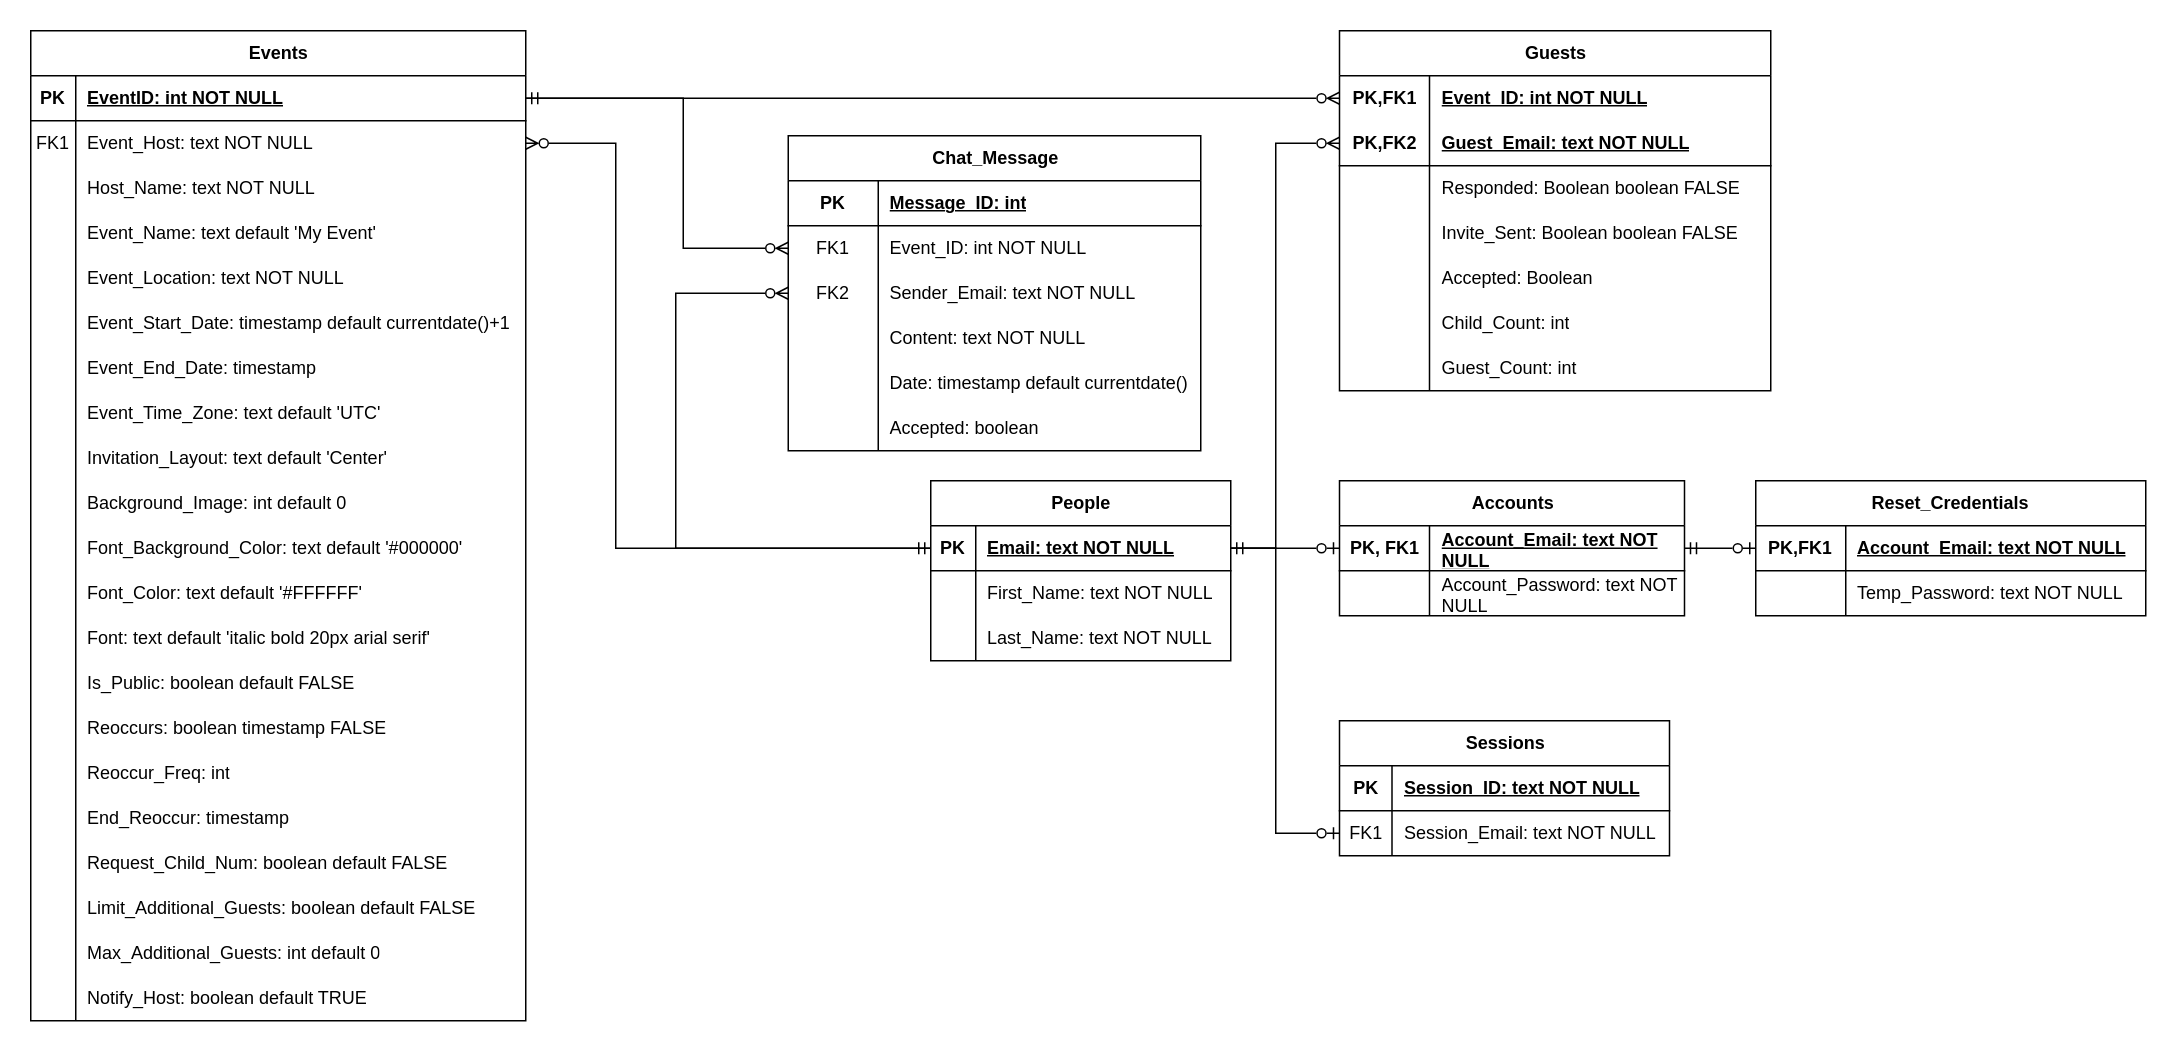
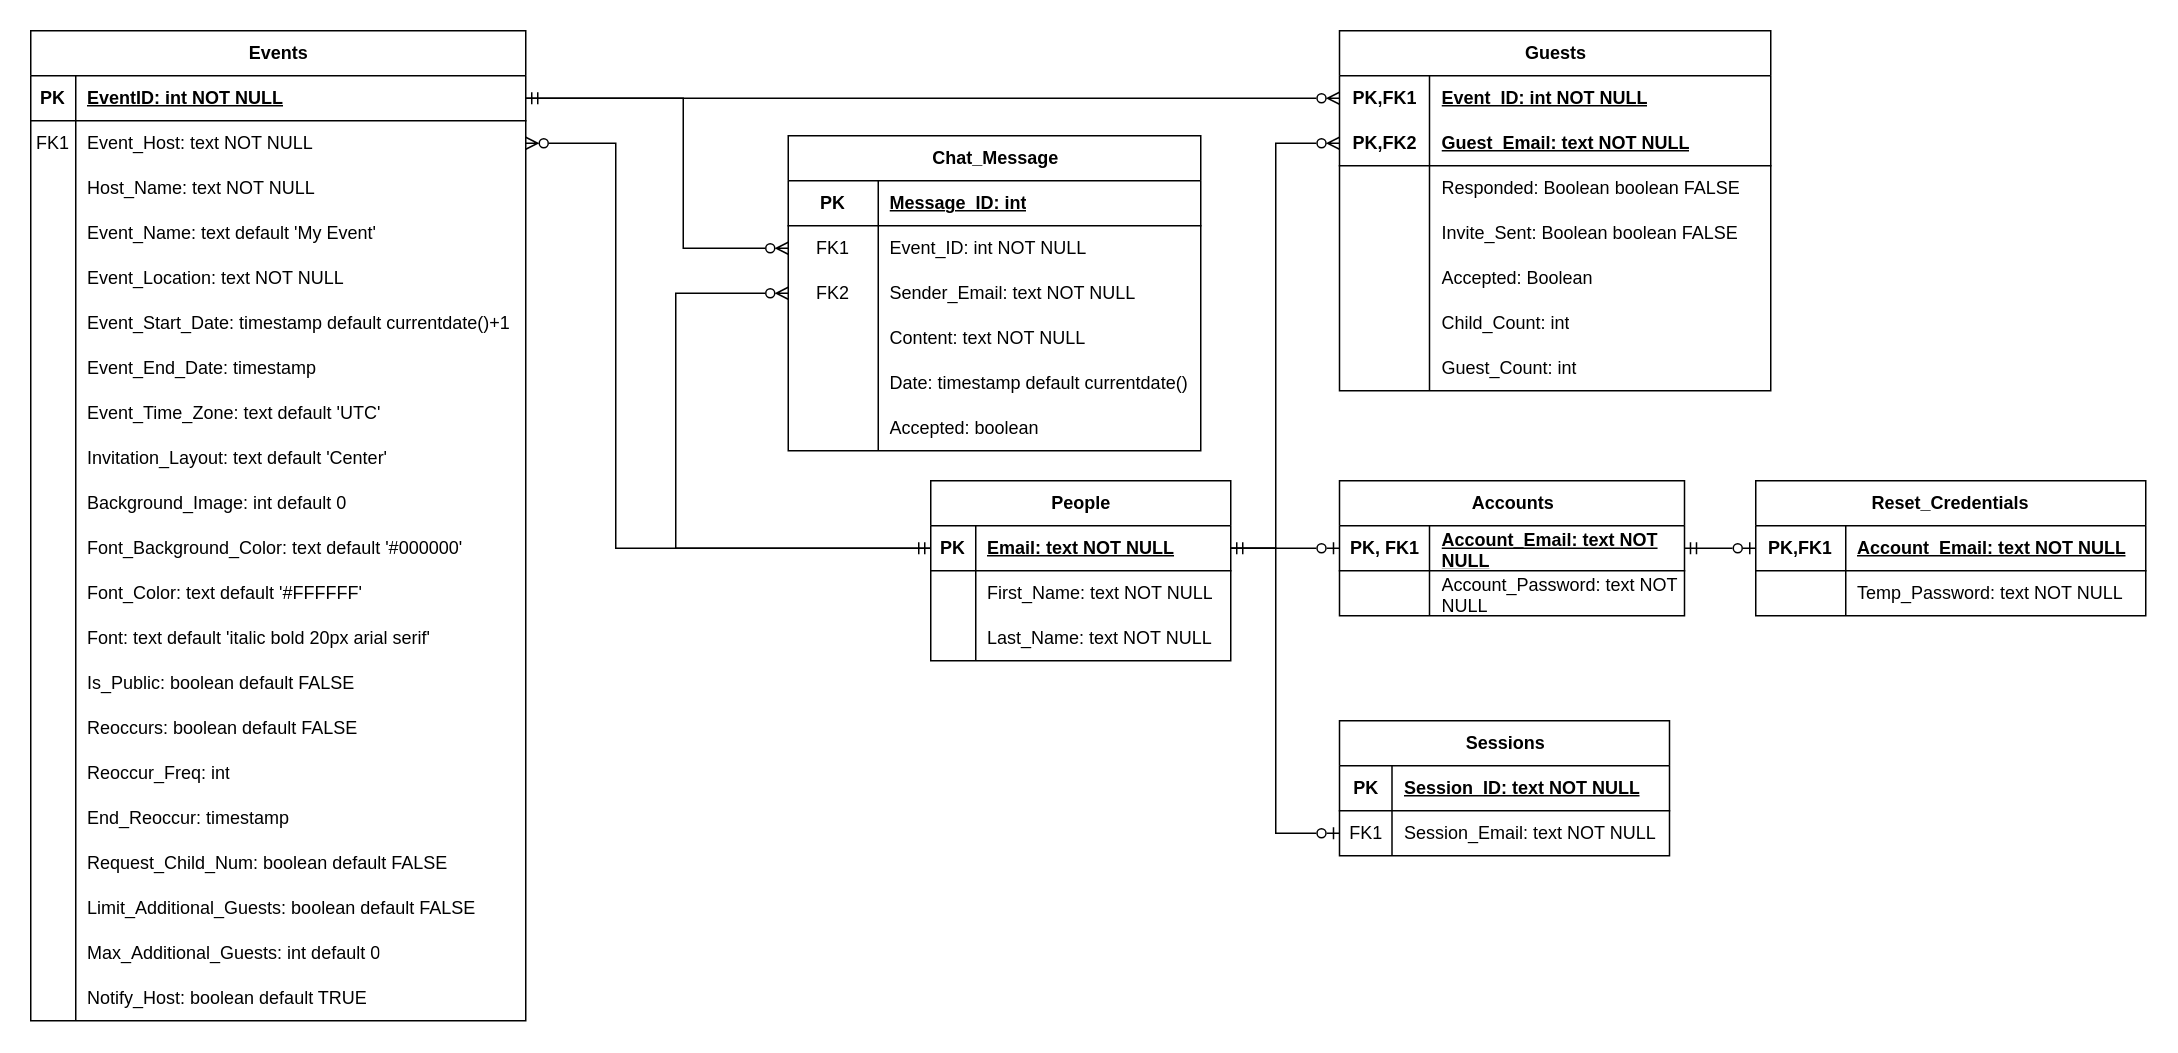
node "Reoccurs: boolean timestamp FALSE": label "Reoccurs: boolean timestamp FALSE" -> "Reoccurs: boolean default FALSE"
